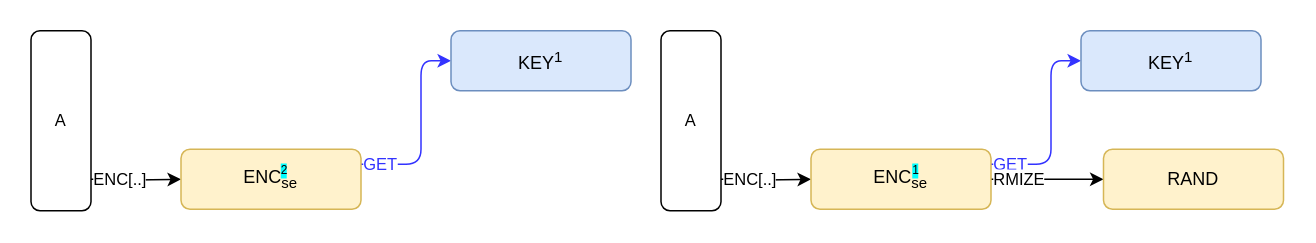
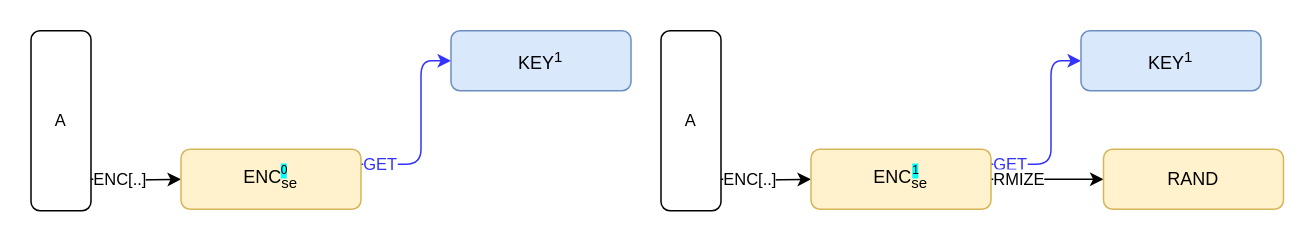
node "2": label "2" -> "0"
